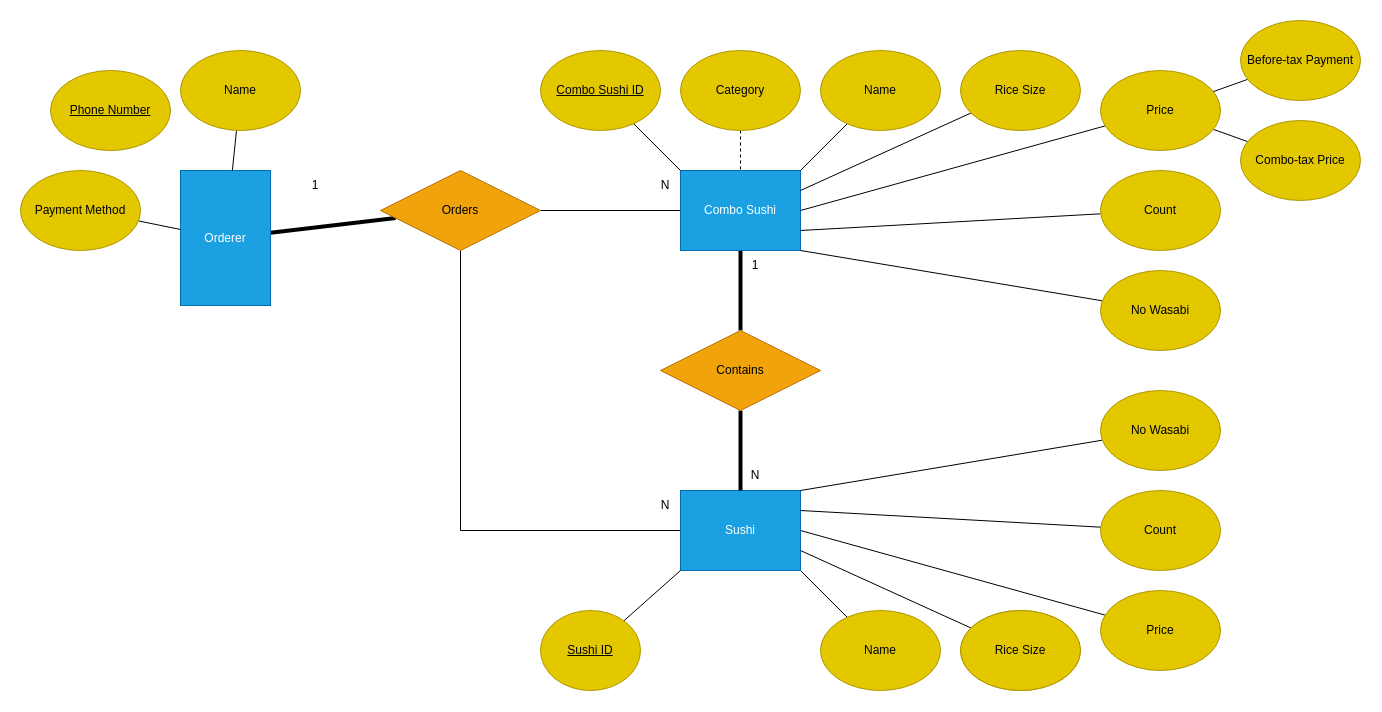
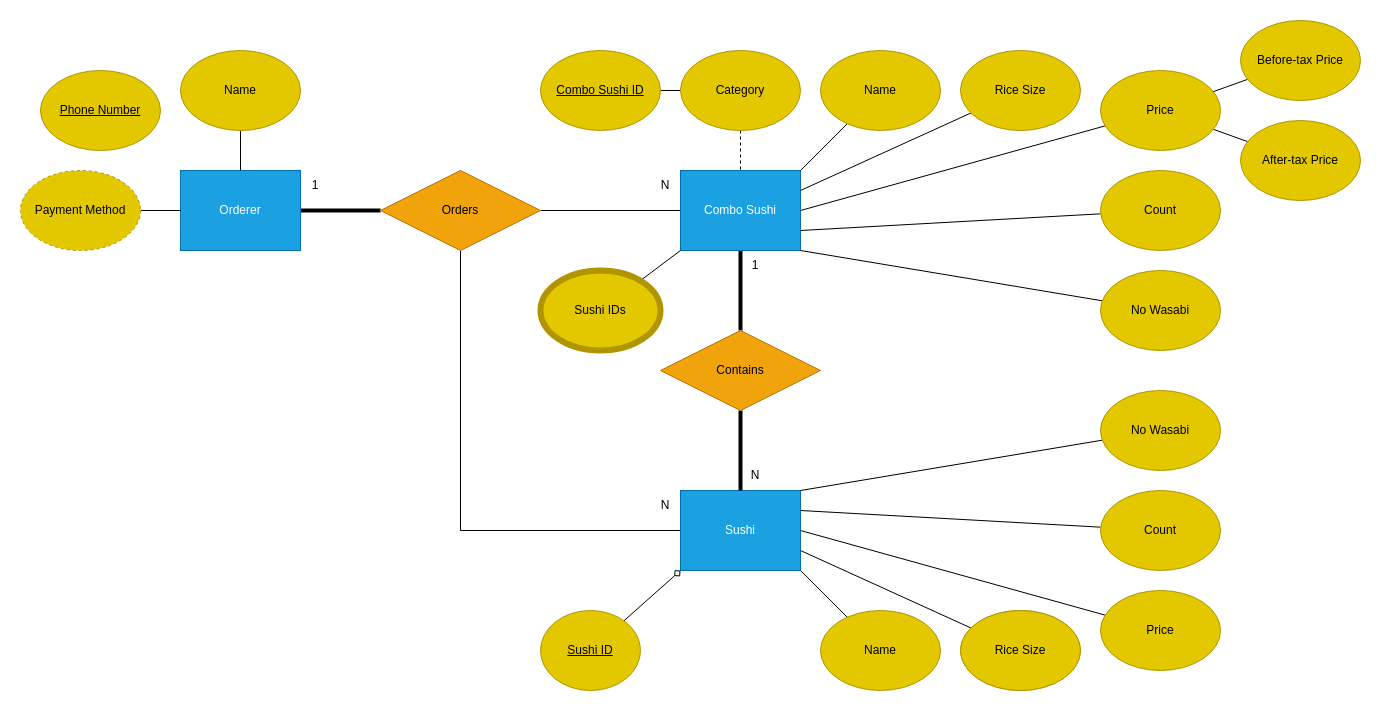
node "Before-tax Payment": label "Before-tax Payment" -> "Before-tax Price"
node "Phone Number": moved (111, 111) -> (101, 111)
edge "Combo Sushi ID" -- "Combo Sushi": now "Combo Sushi ID" -- "Category"
node "Combo-tax Price": label "Combo-tax Price" -> "After-tax Price"
node "Payment Method": style solid -> dashed
node "Orderer": size 90x135 -> 120x80
edge "Combo Sushi" -- "Sushi IDs": added
node "Sushi IDs": added
edge "Sushi" -- "Sushi ID": arrowhead none -> diamond
